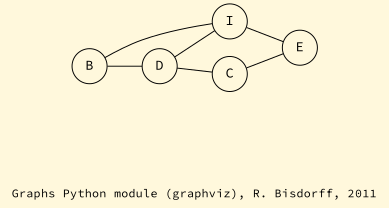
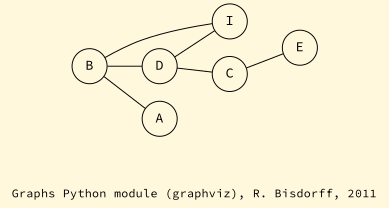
edge "I" -- "E": removed
node "A": added
